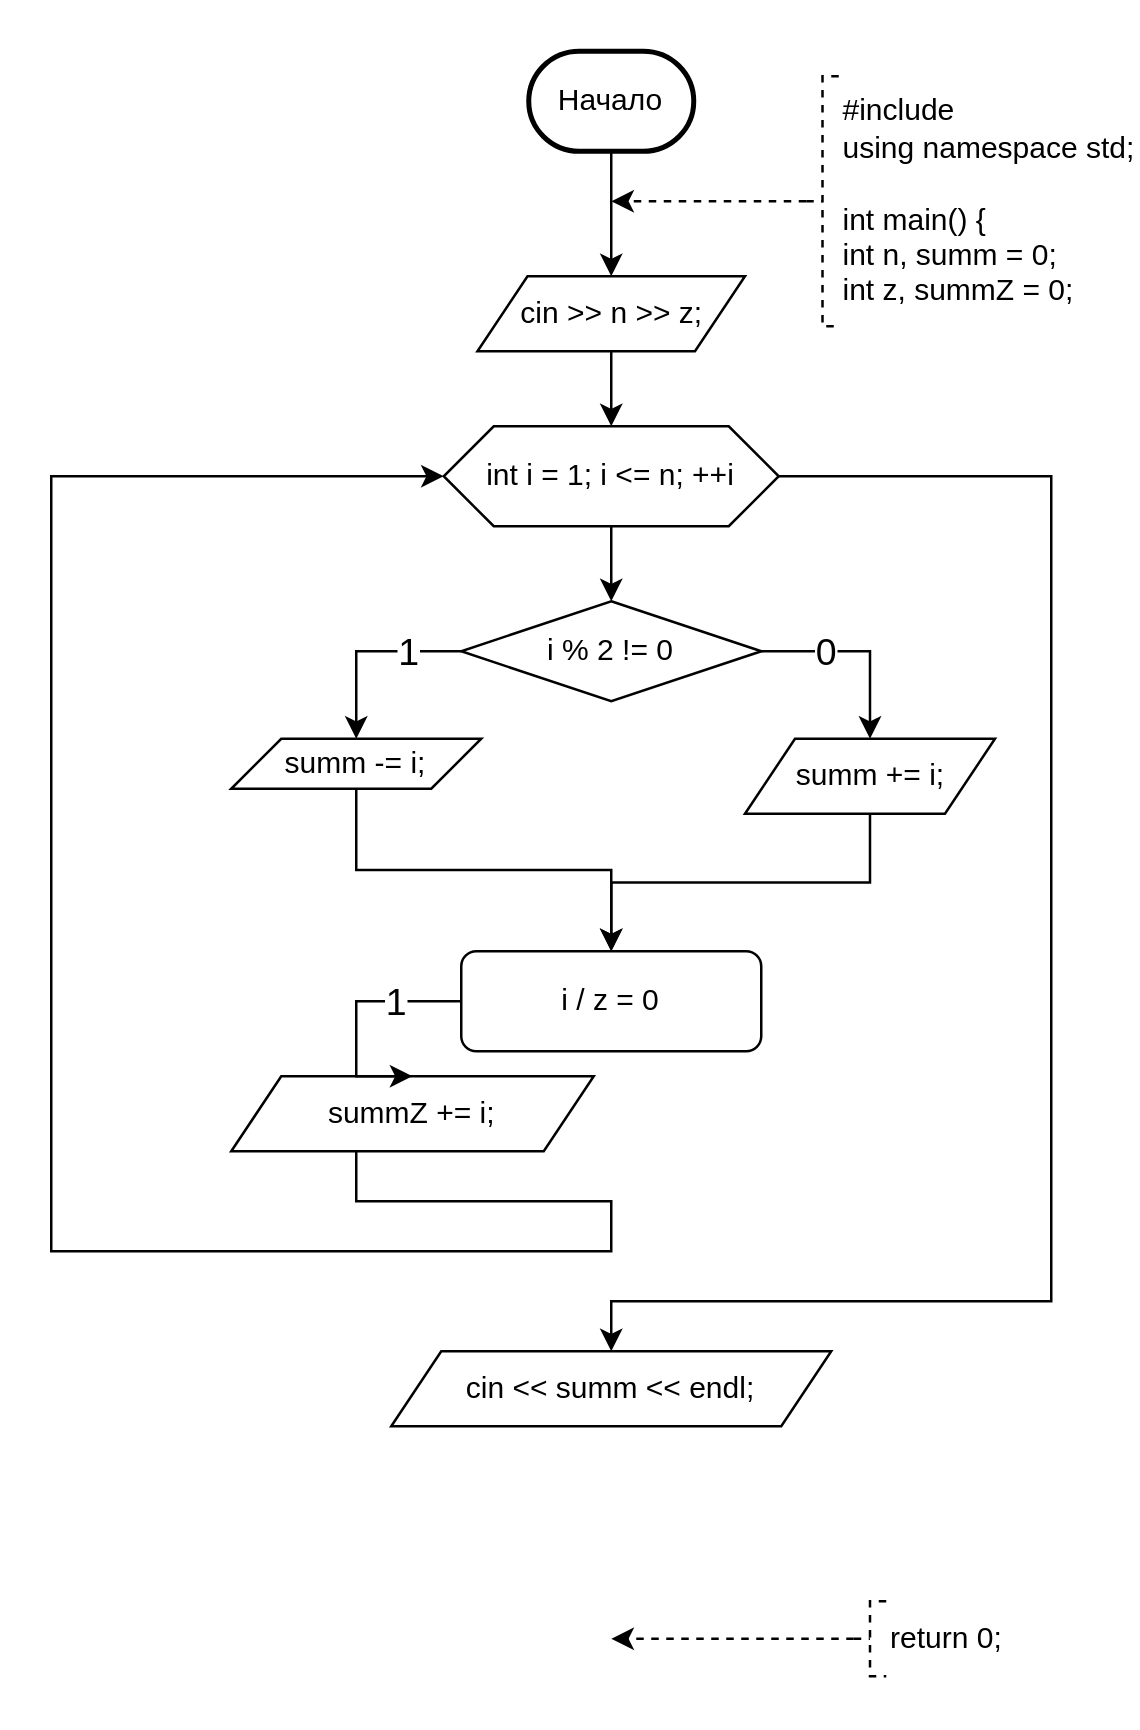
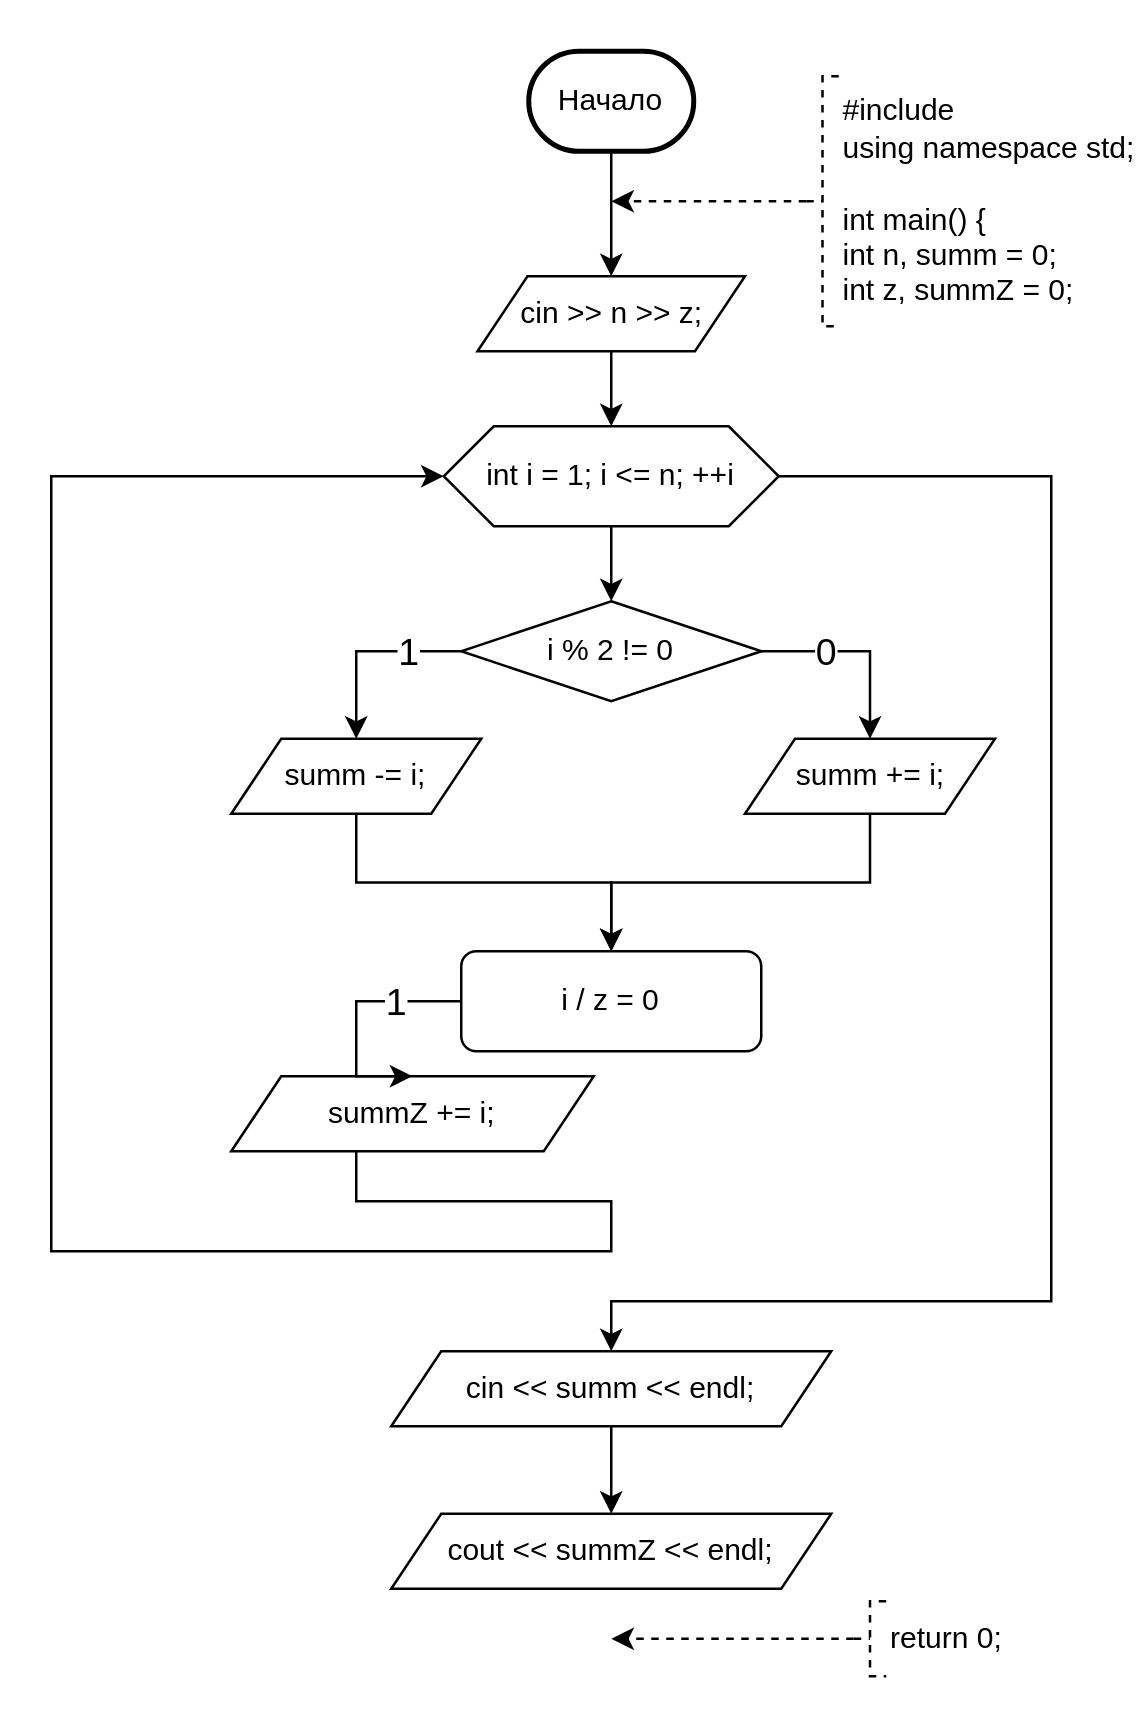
node "summ -= i;": size 250x50 -> 250x75
edge "cin << summ << endl;" -> "cout << summZ << endl;": added
node "cout << summZ << endl;": added
